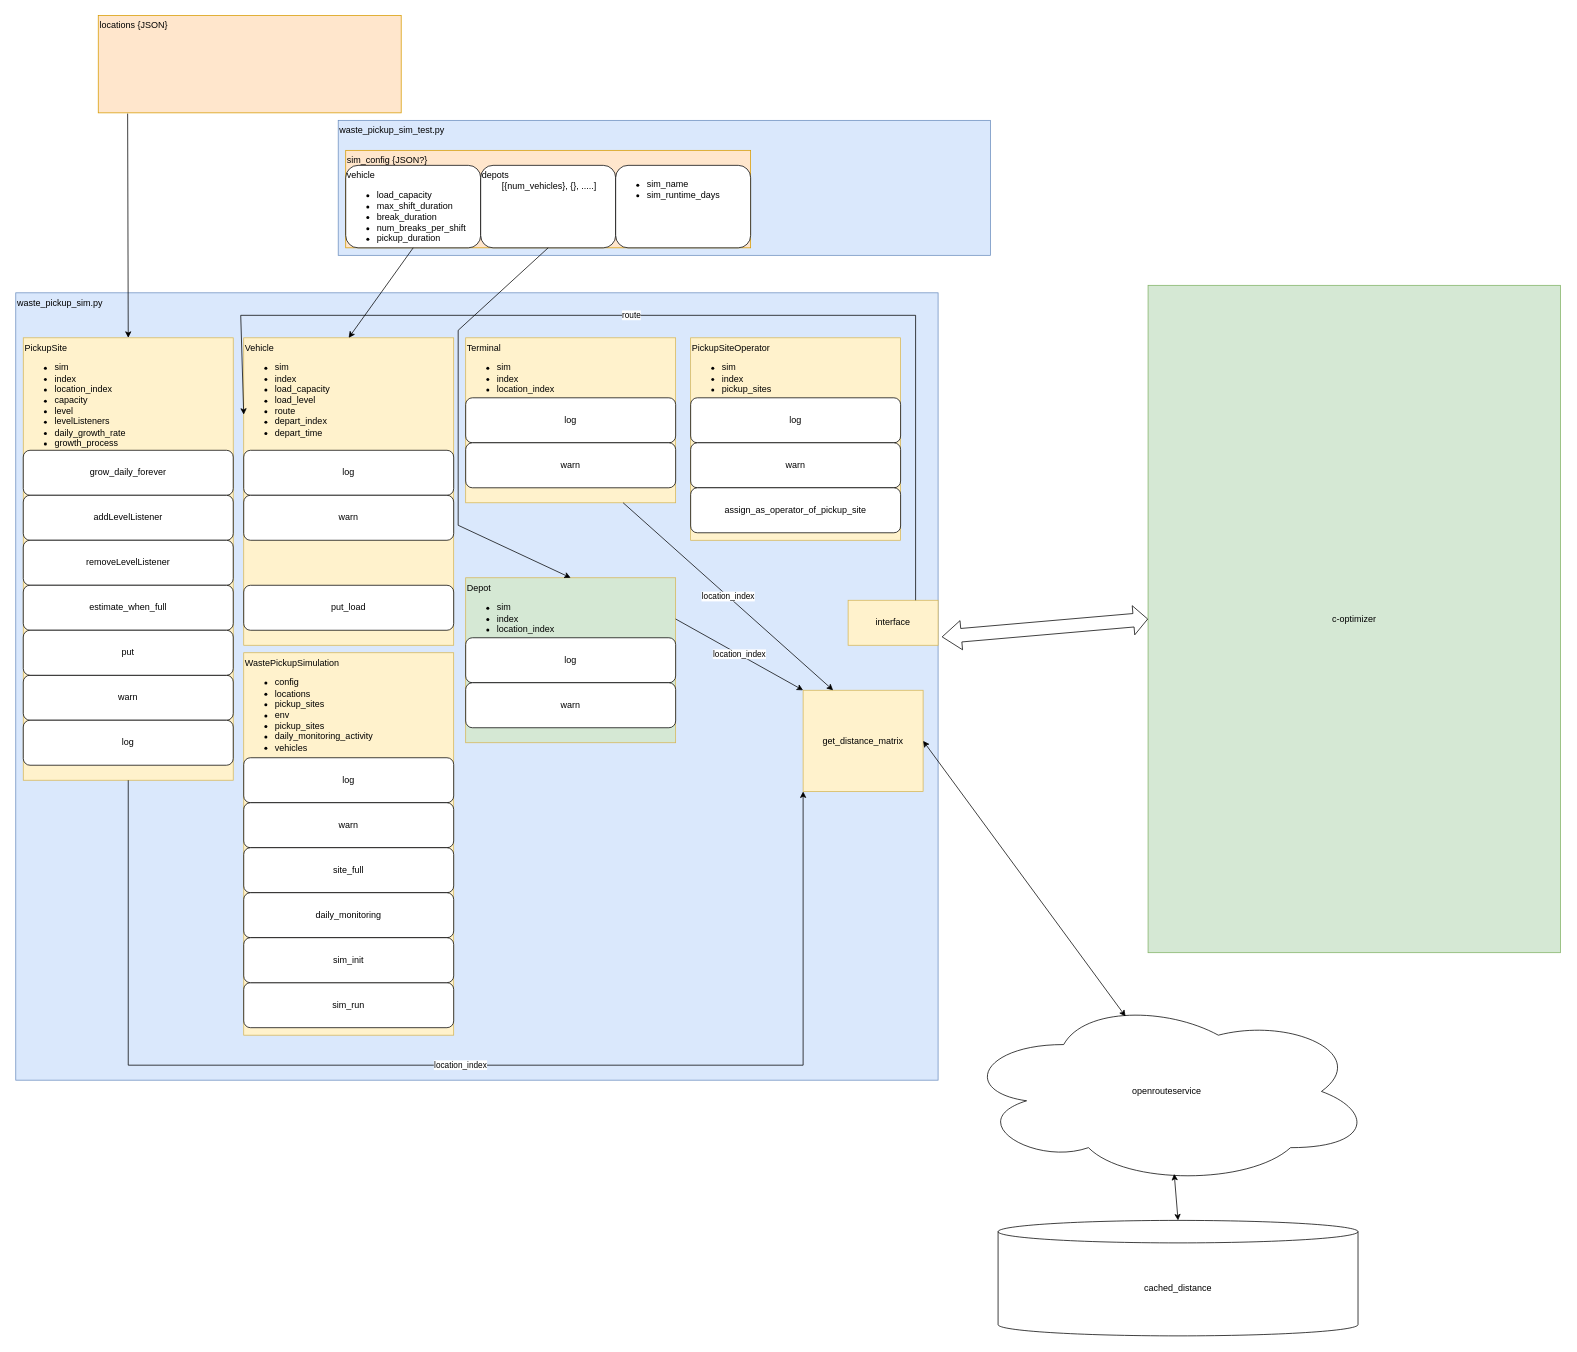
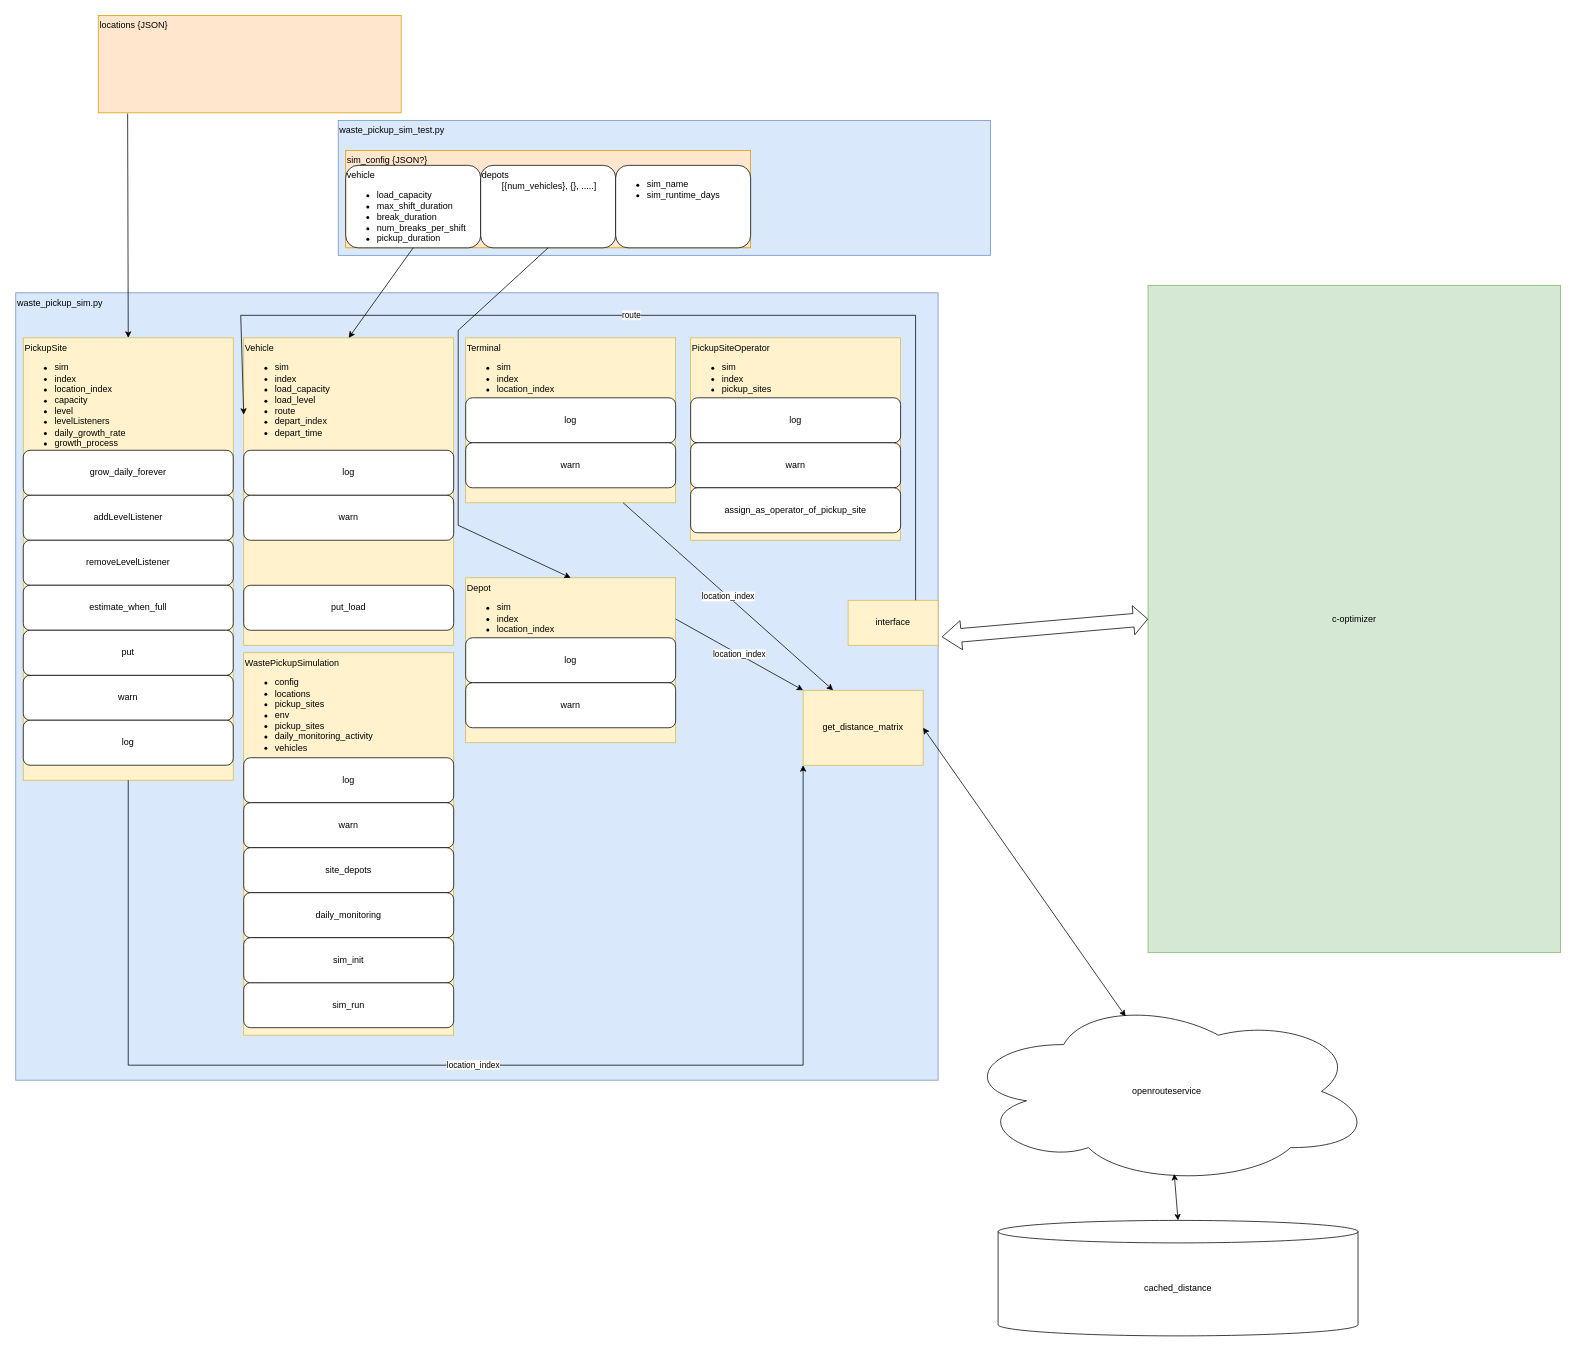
node "Depot sim index location_index": fillcolor #d5e8d4 -> #fff2cc
node "get_distance_matrix": size 120x101 -> 120x75
node "site_full": label "site_full" -> "site_depots"
